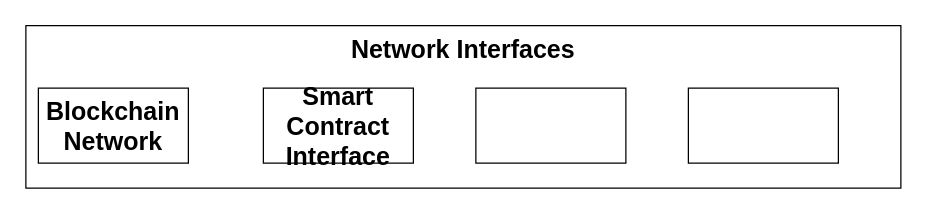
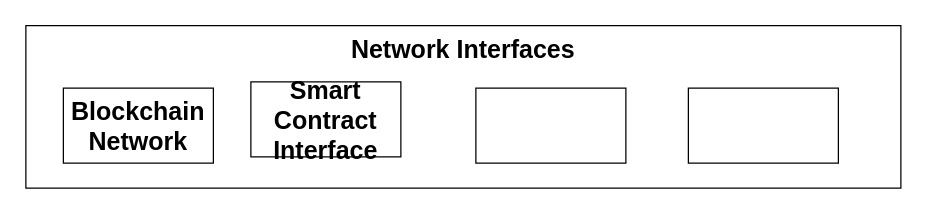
node "Blockchain Network": moved (113, 126) -> (138, 126)
node "Smart Contract Interface": moved (338, 126) -> (326, 119)
